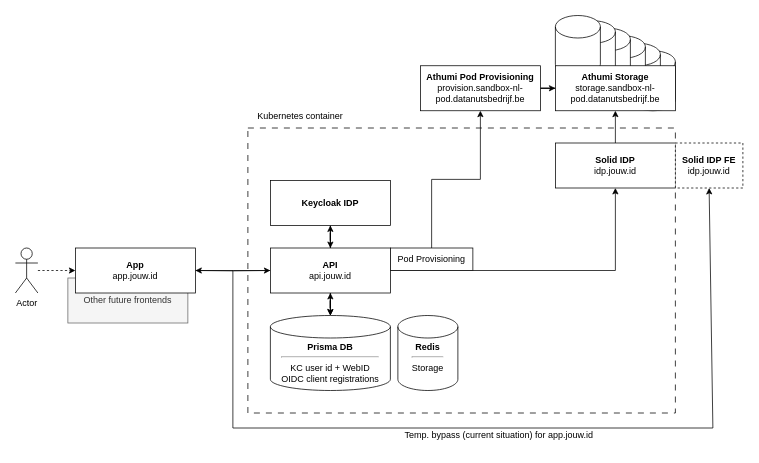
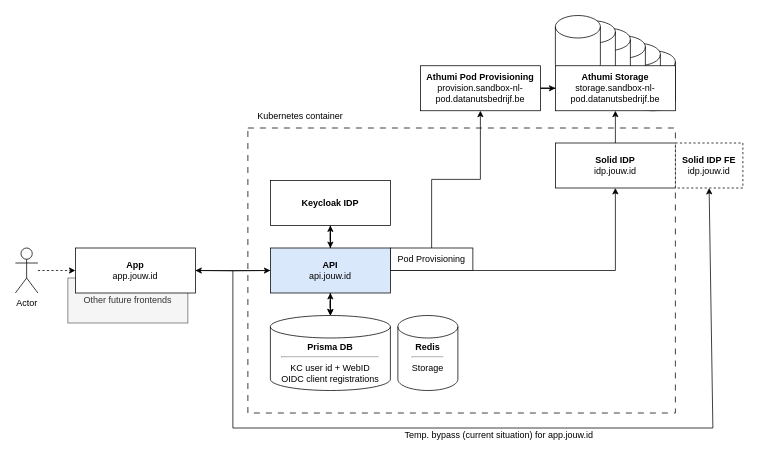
node "API api.jouw.id": fillcolor #ffffff -> #dae8fc
